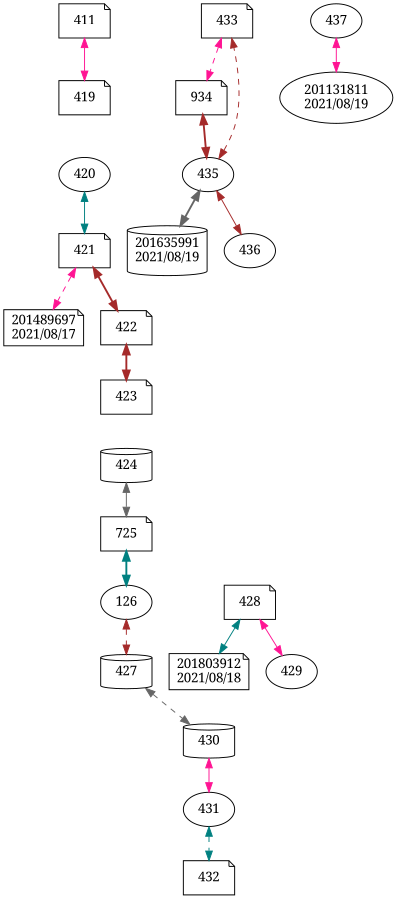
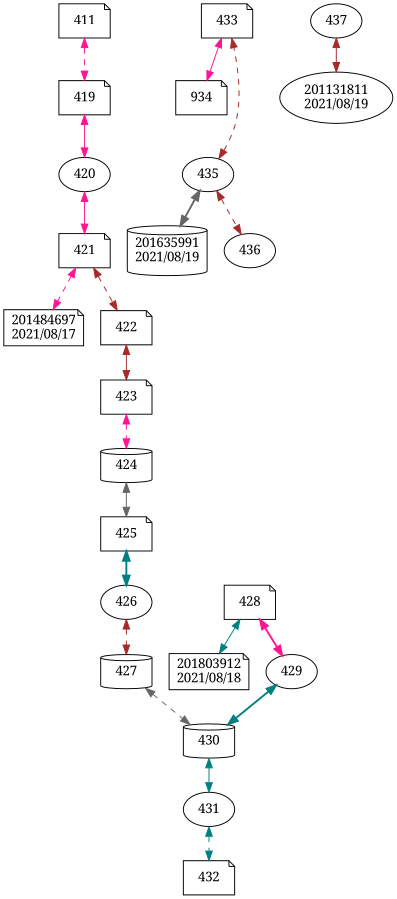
edge "437" -- "201131811 2021/08/19": color deeppink -> brown
edge "411" -- "419": style solid -> dashed
edge "433" -- "934": style dashed -> solid
edge "419" -- "420": added
edge "934" -- "435": removed
edge "420" -- "421": color teal -> deeppink
edge "435" -- "436": style solid -> dashed
edge "421" -- "422": style bold -> dashed
node "201489697 2021/08/17": label "201489697 2021/08/17" -> "201484697 2021/08/17"
edge "422" -- "423": style bold -> solid
edge "423" -- "424": added
node "725": label "725" -> "425"
node "126": label "126" -> "426"
edge "428" -- "429": style solid -> bold
edge "429" -- "430": added
edge "430" -- "431": color deeppink -> teal
